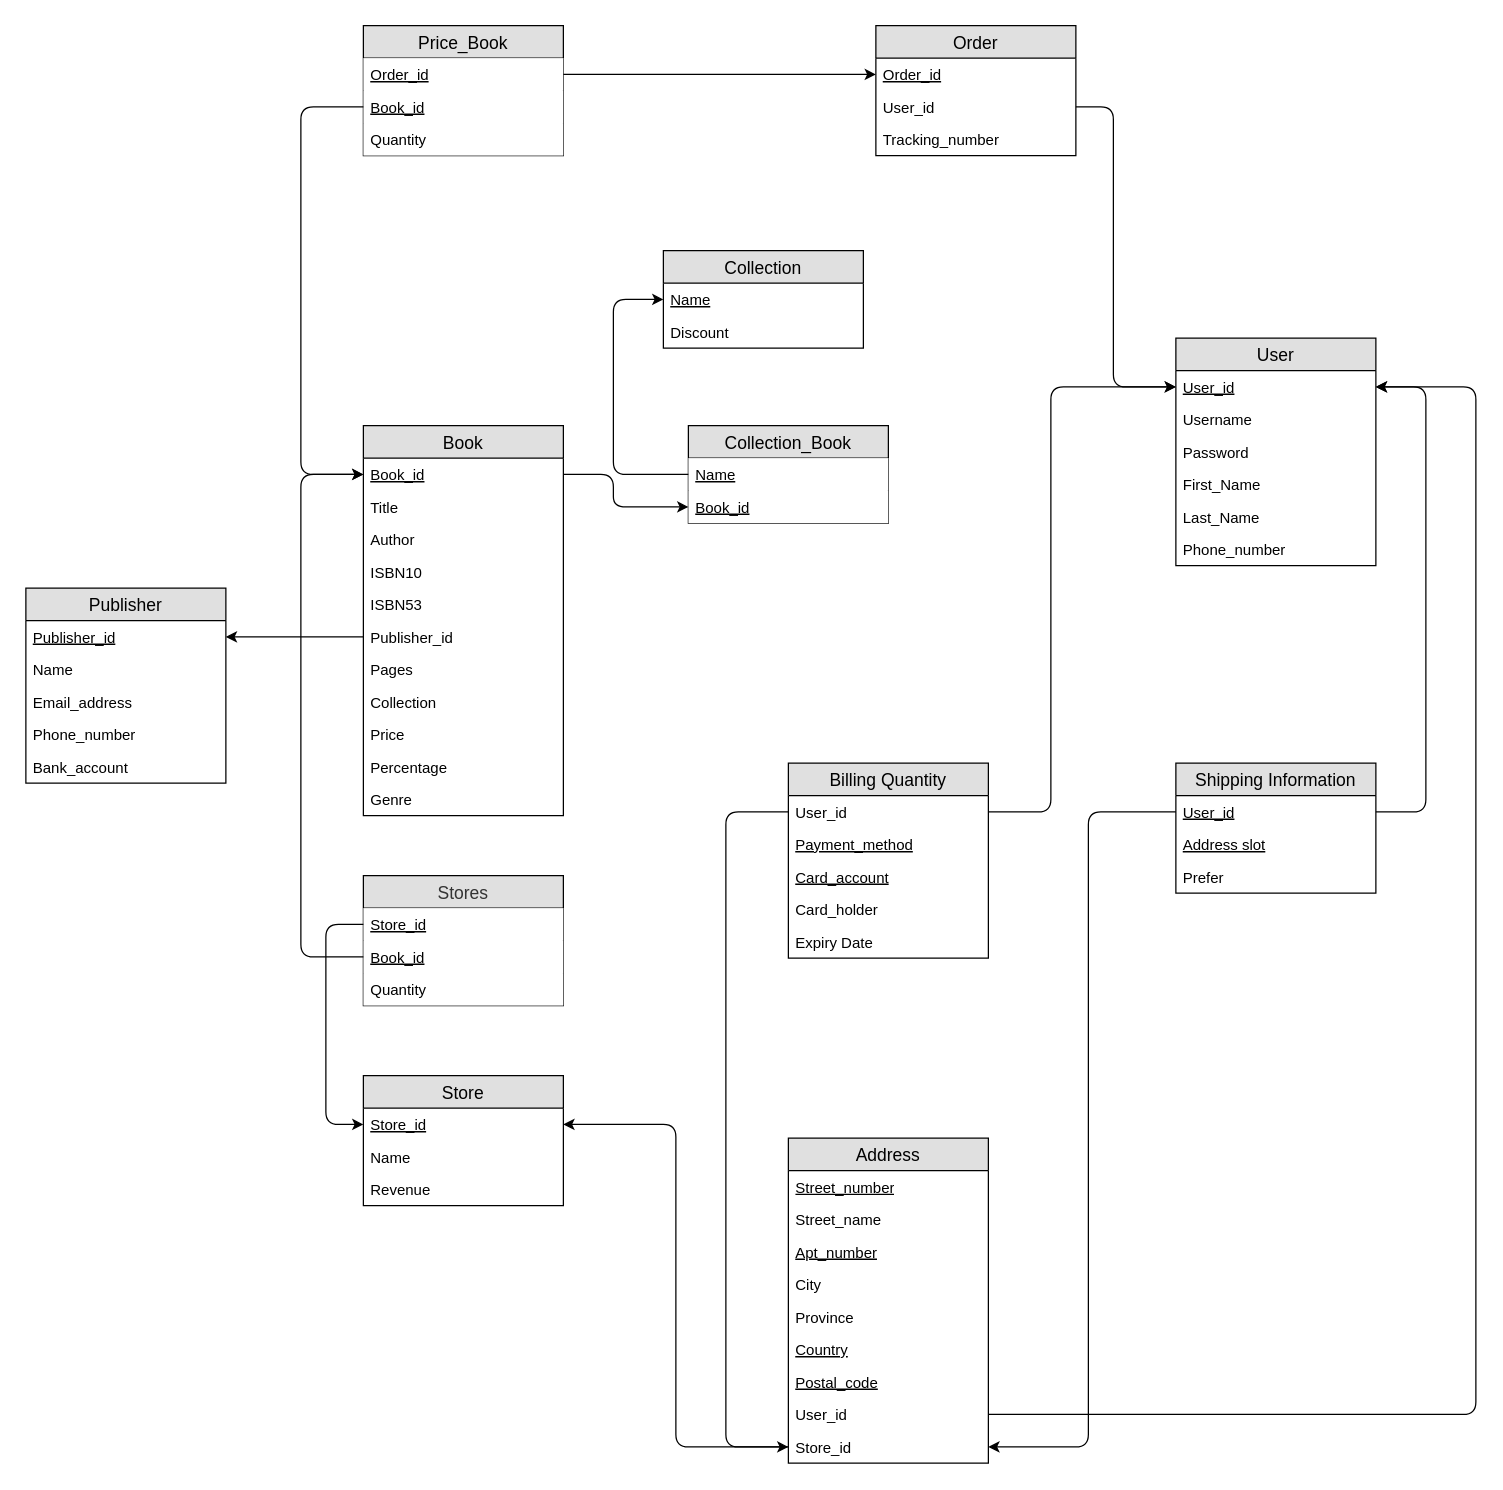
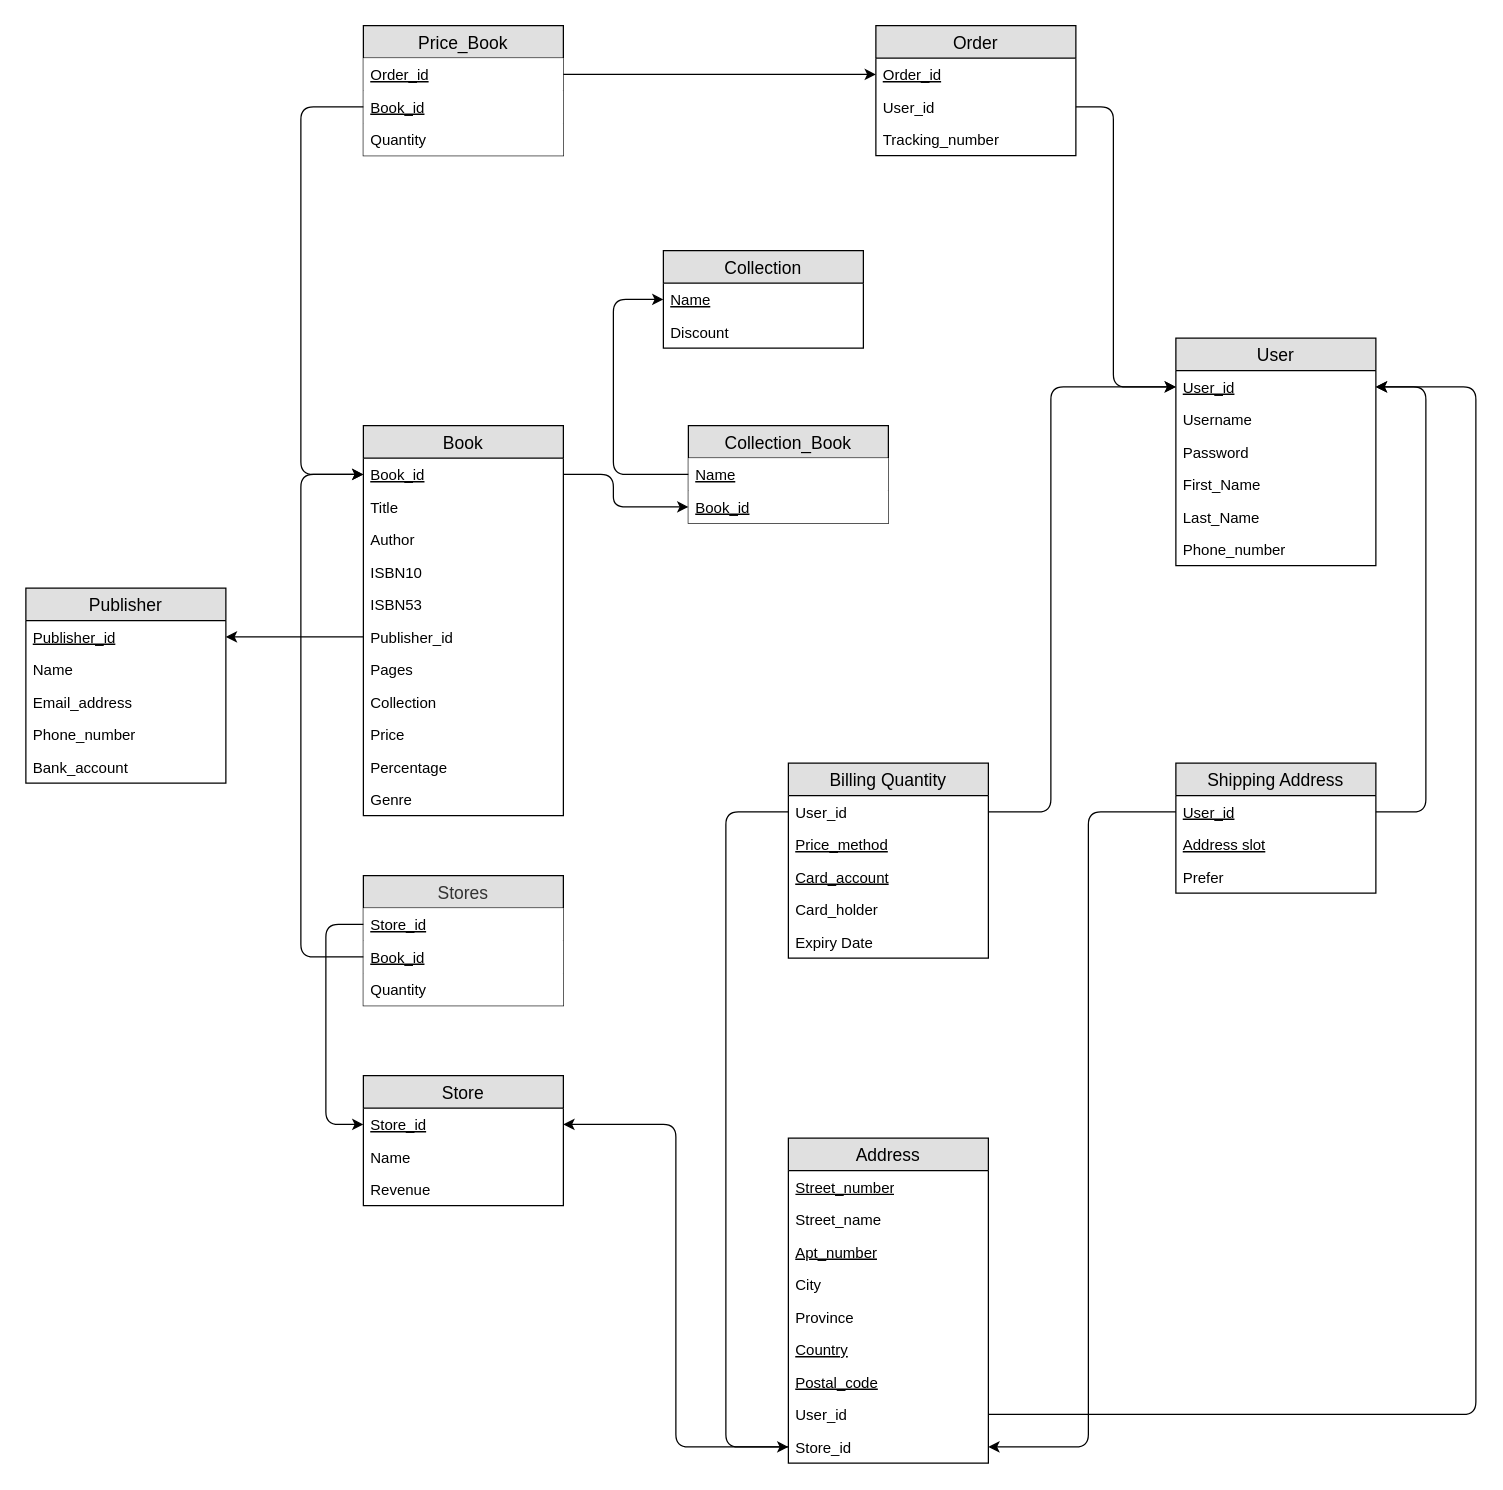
node "Shipping Information": label "Shipping Information" -> "Shipping Address"
node "Payment_method": label "Payment_method" -> "Price_method"
